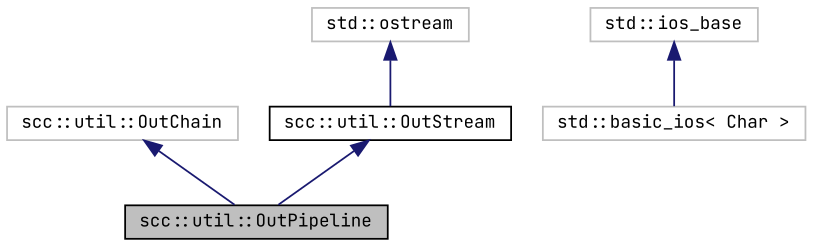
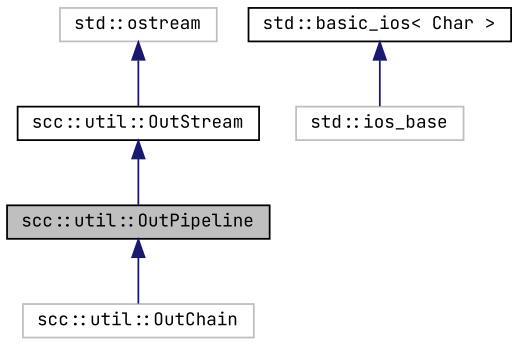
edge "std::basic_ios< Char >" -> "std::ios_base": reversed
node "std::basic_ios< Char >": color grey75 -> black
edge "scc::util::OutPipeline" -> "scc::util::OutChain": reversed
